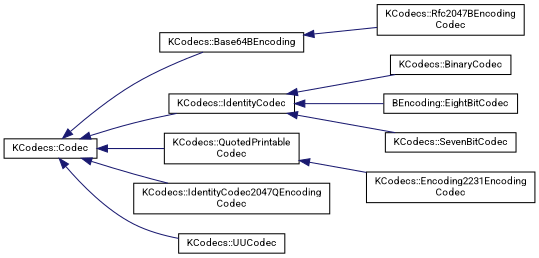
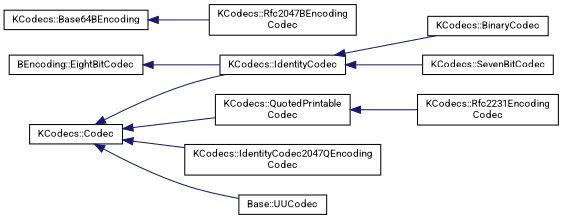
edge "KCodecs::Base64BEncoding" -> "KCodecs::Codec": removed
edge "BEncoding::EightBitCodec" -> "KCodecs::IdentityCodec": reversed
node "KCodecs::Encoding2231Encoding Codec": label "KCodecs::Encoding2231Encoding Codec" -> "KCodecs::Rfc2231Encoding Codec"
node "KCodecs::UUCodec": label "KCodecs::UUCodec" -> "Base::UUCodec"
